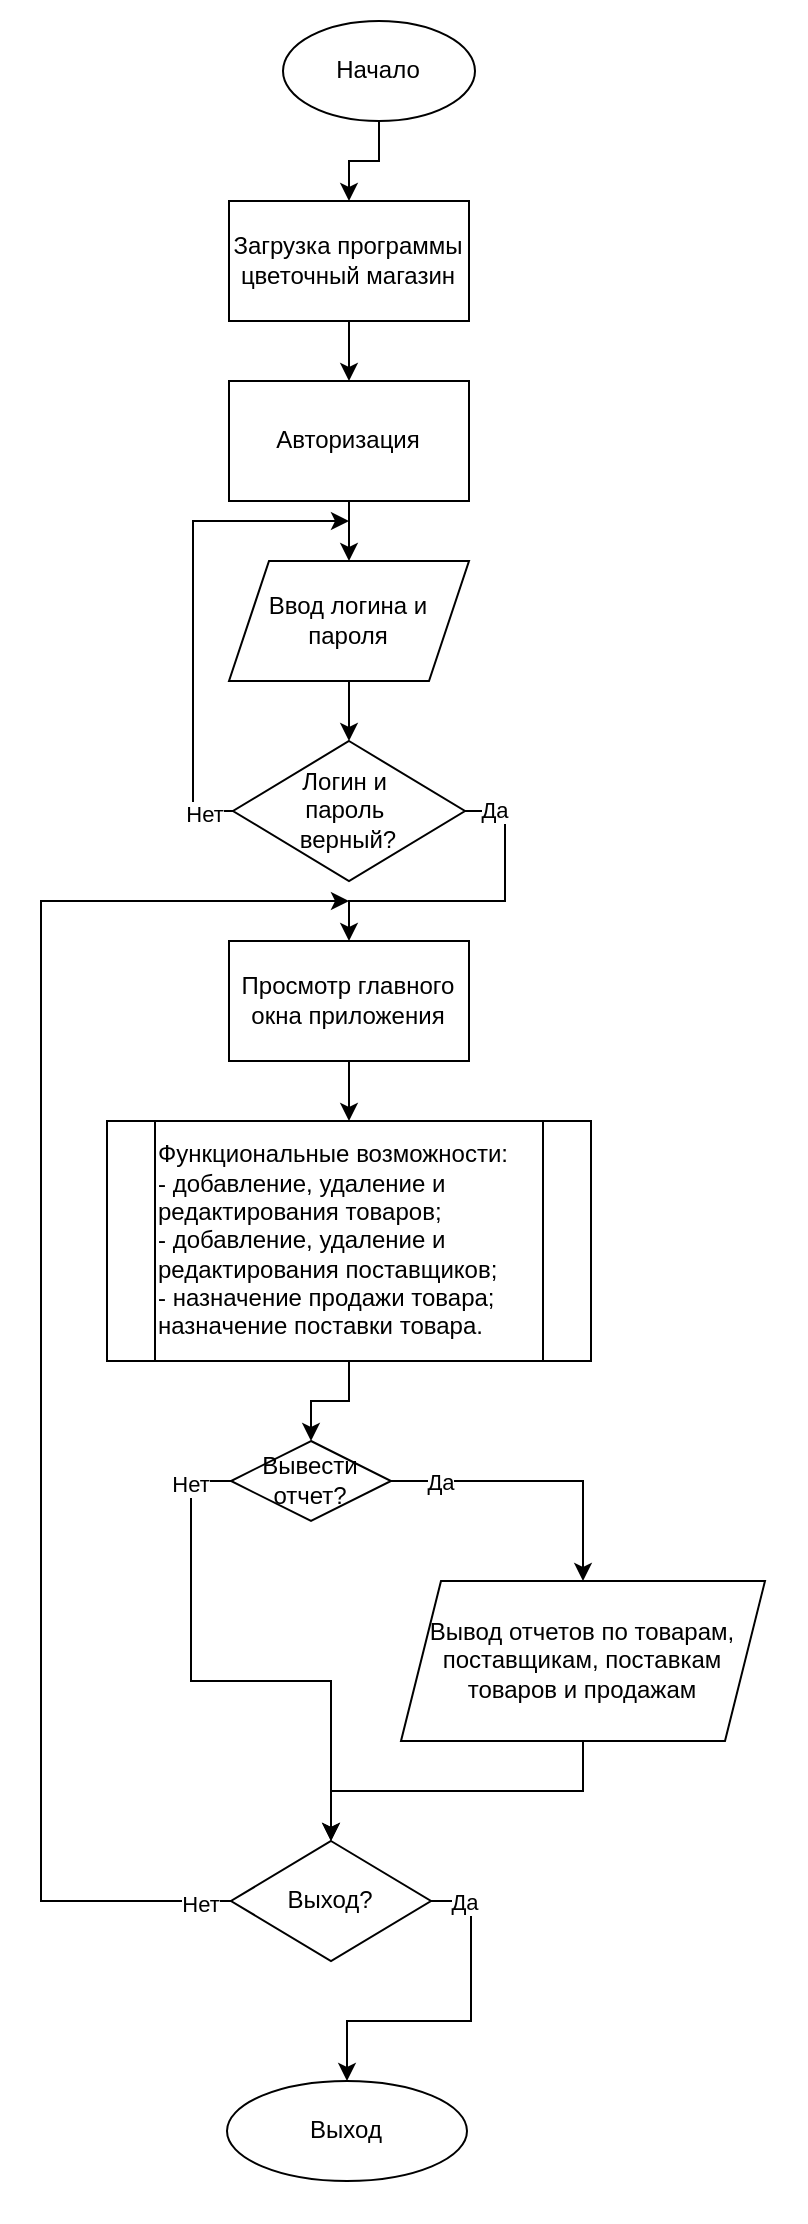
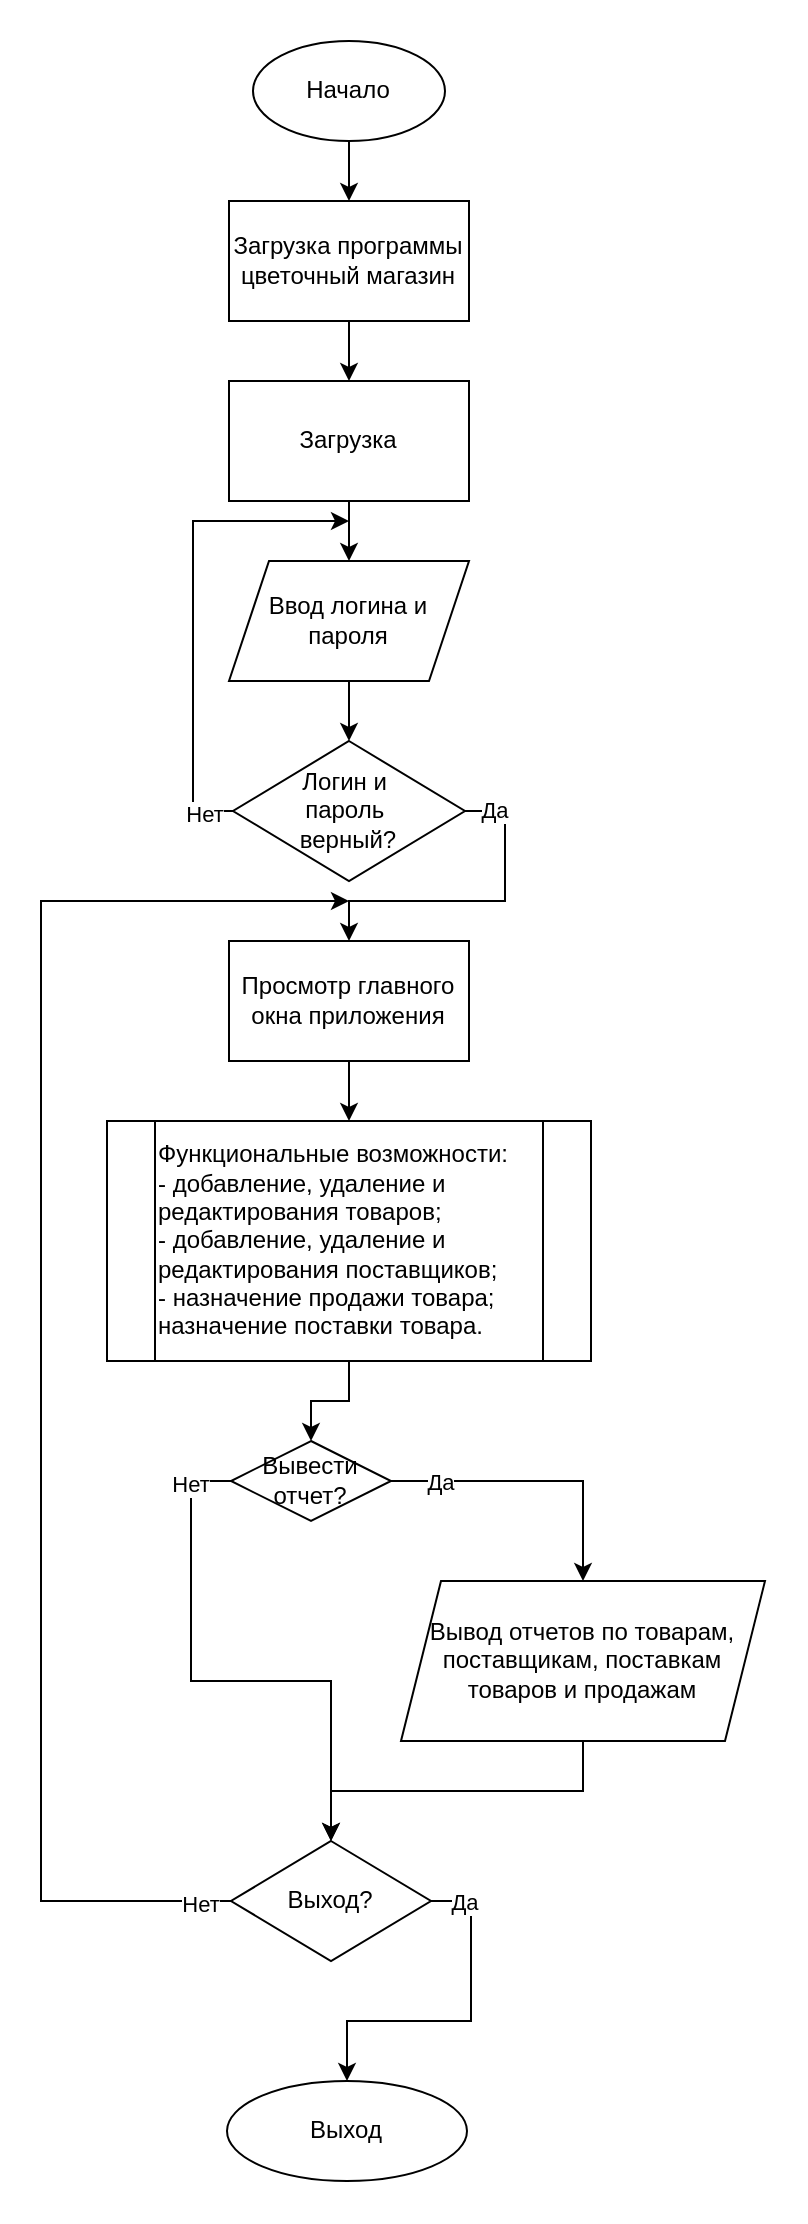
node "Начало": moved (379, 71) -> (349, 91)
node "Авторизация": label "Авторизация" -> "Загрузка"
